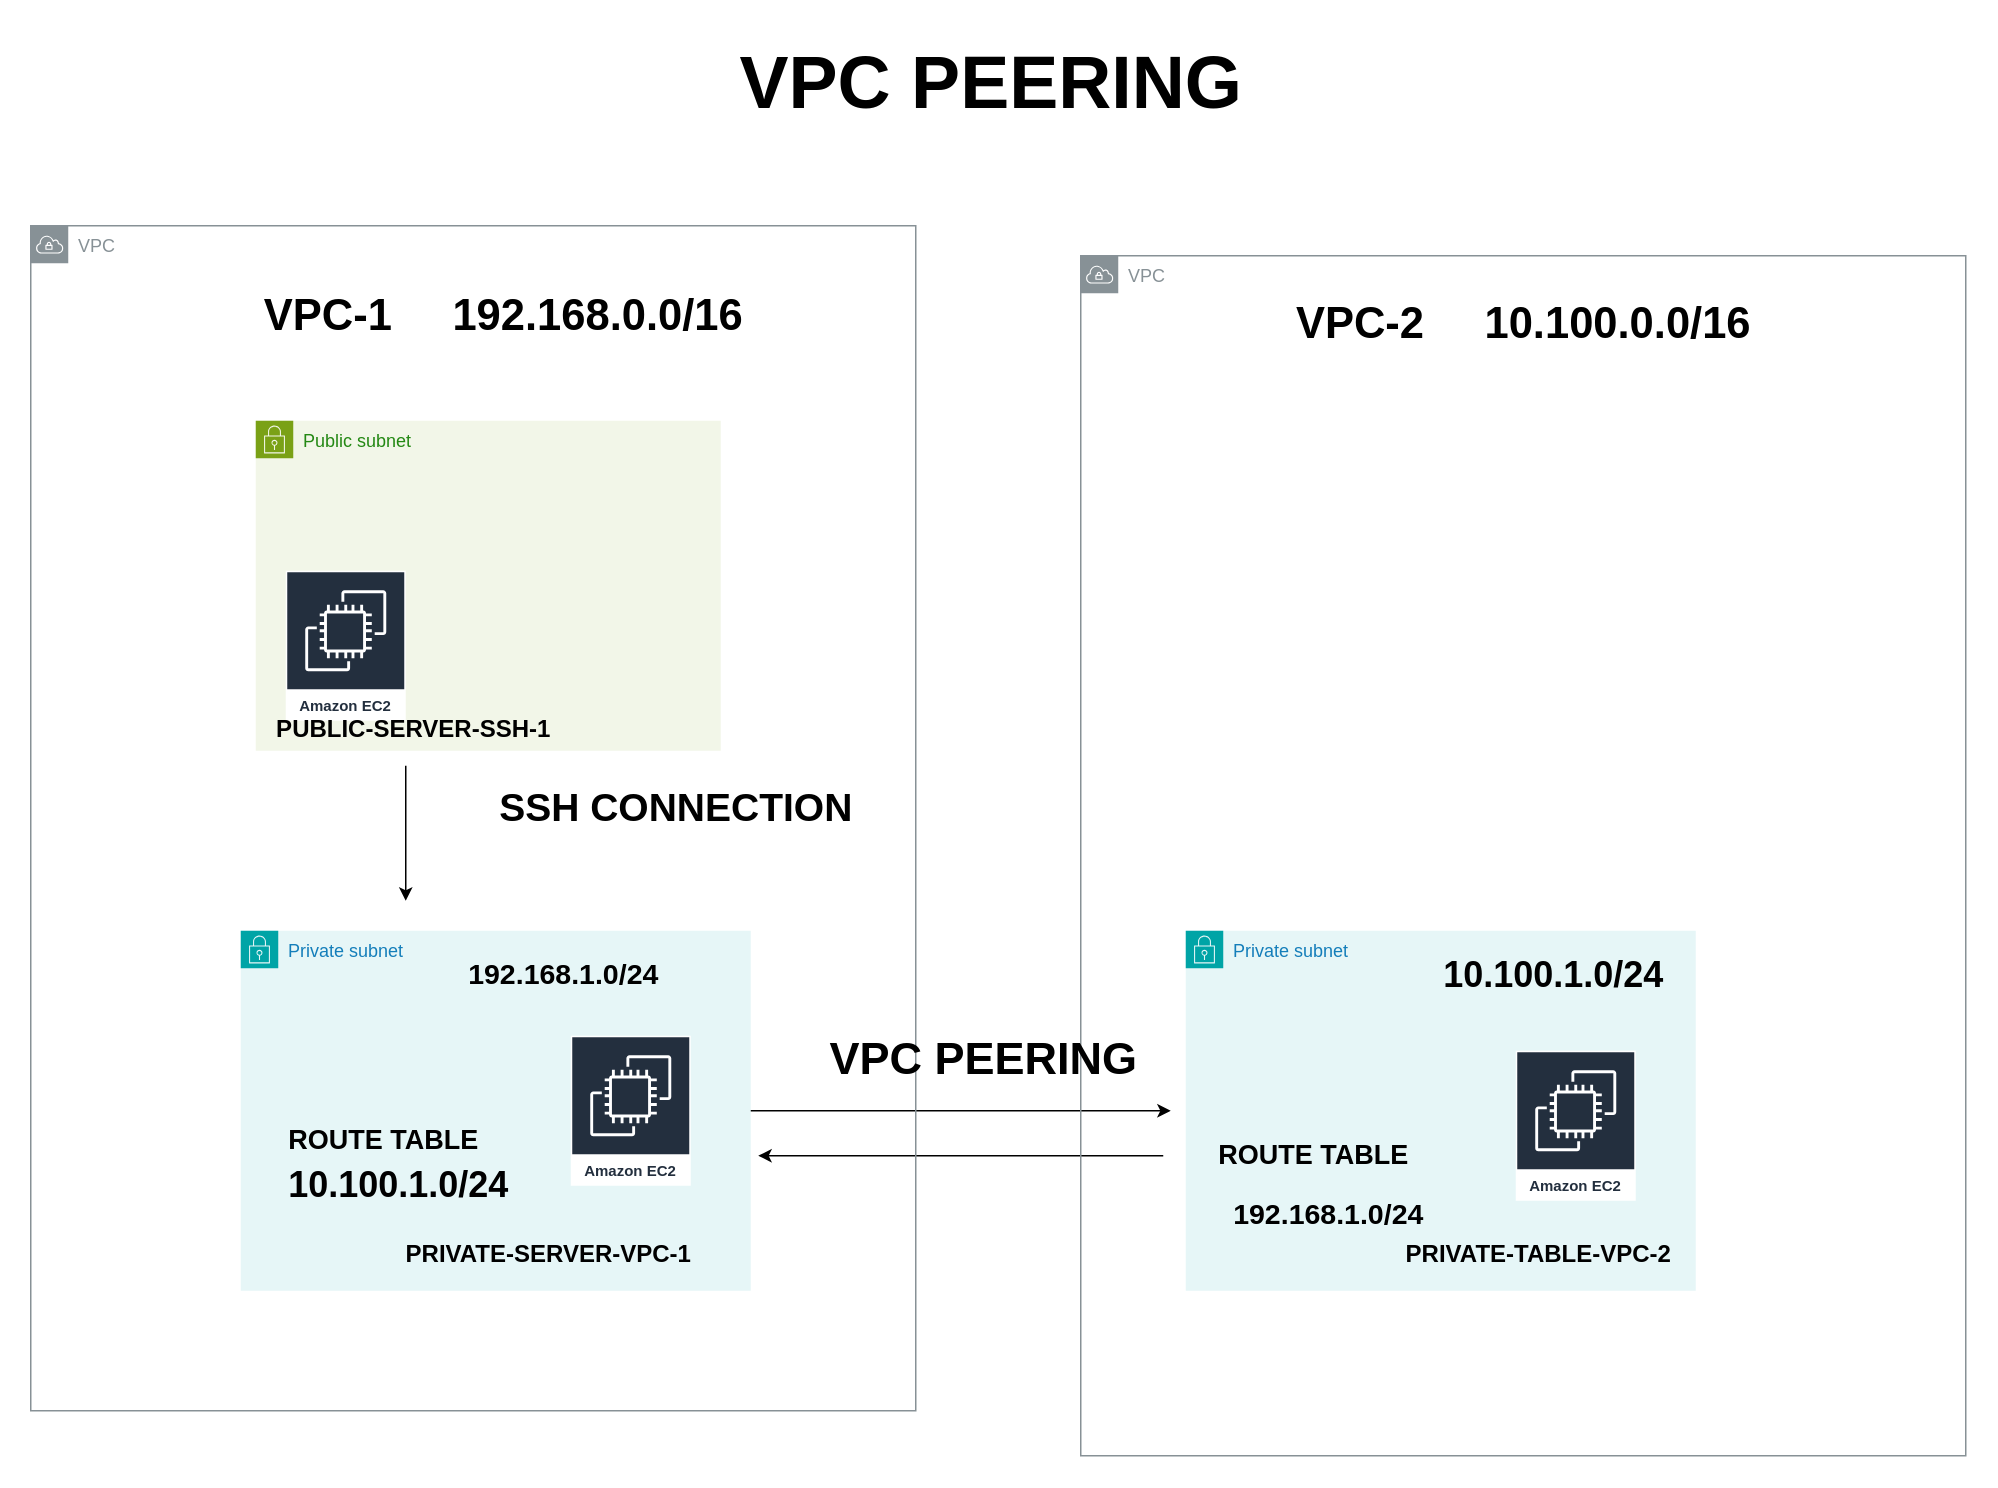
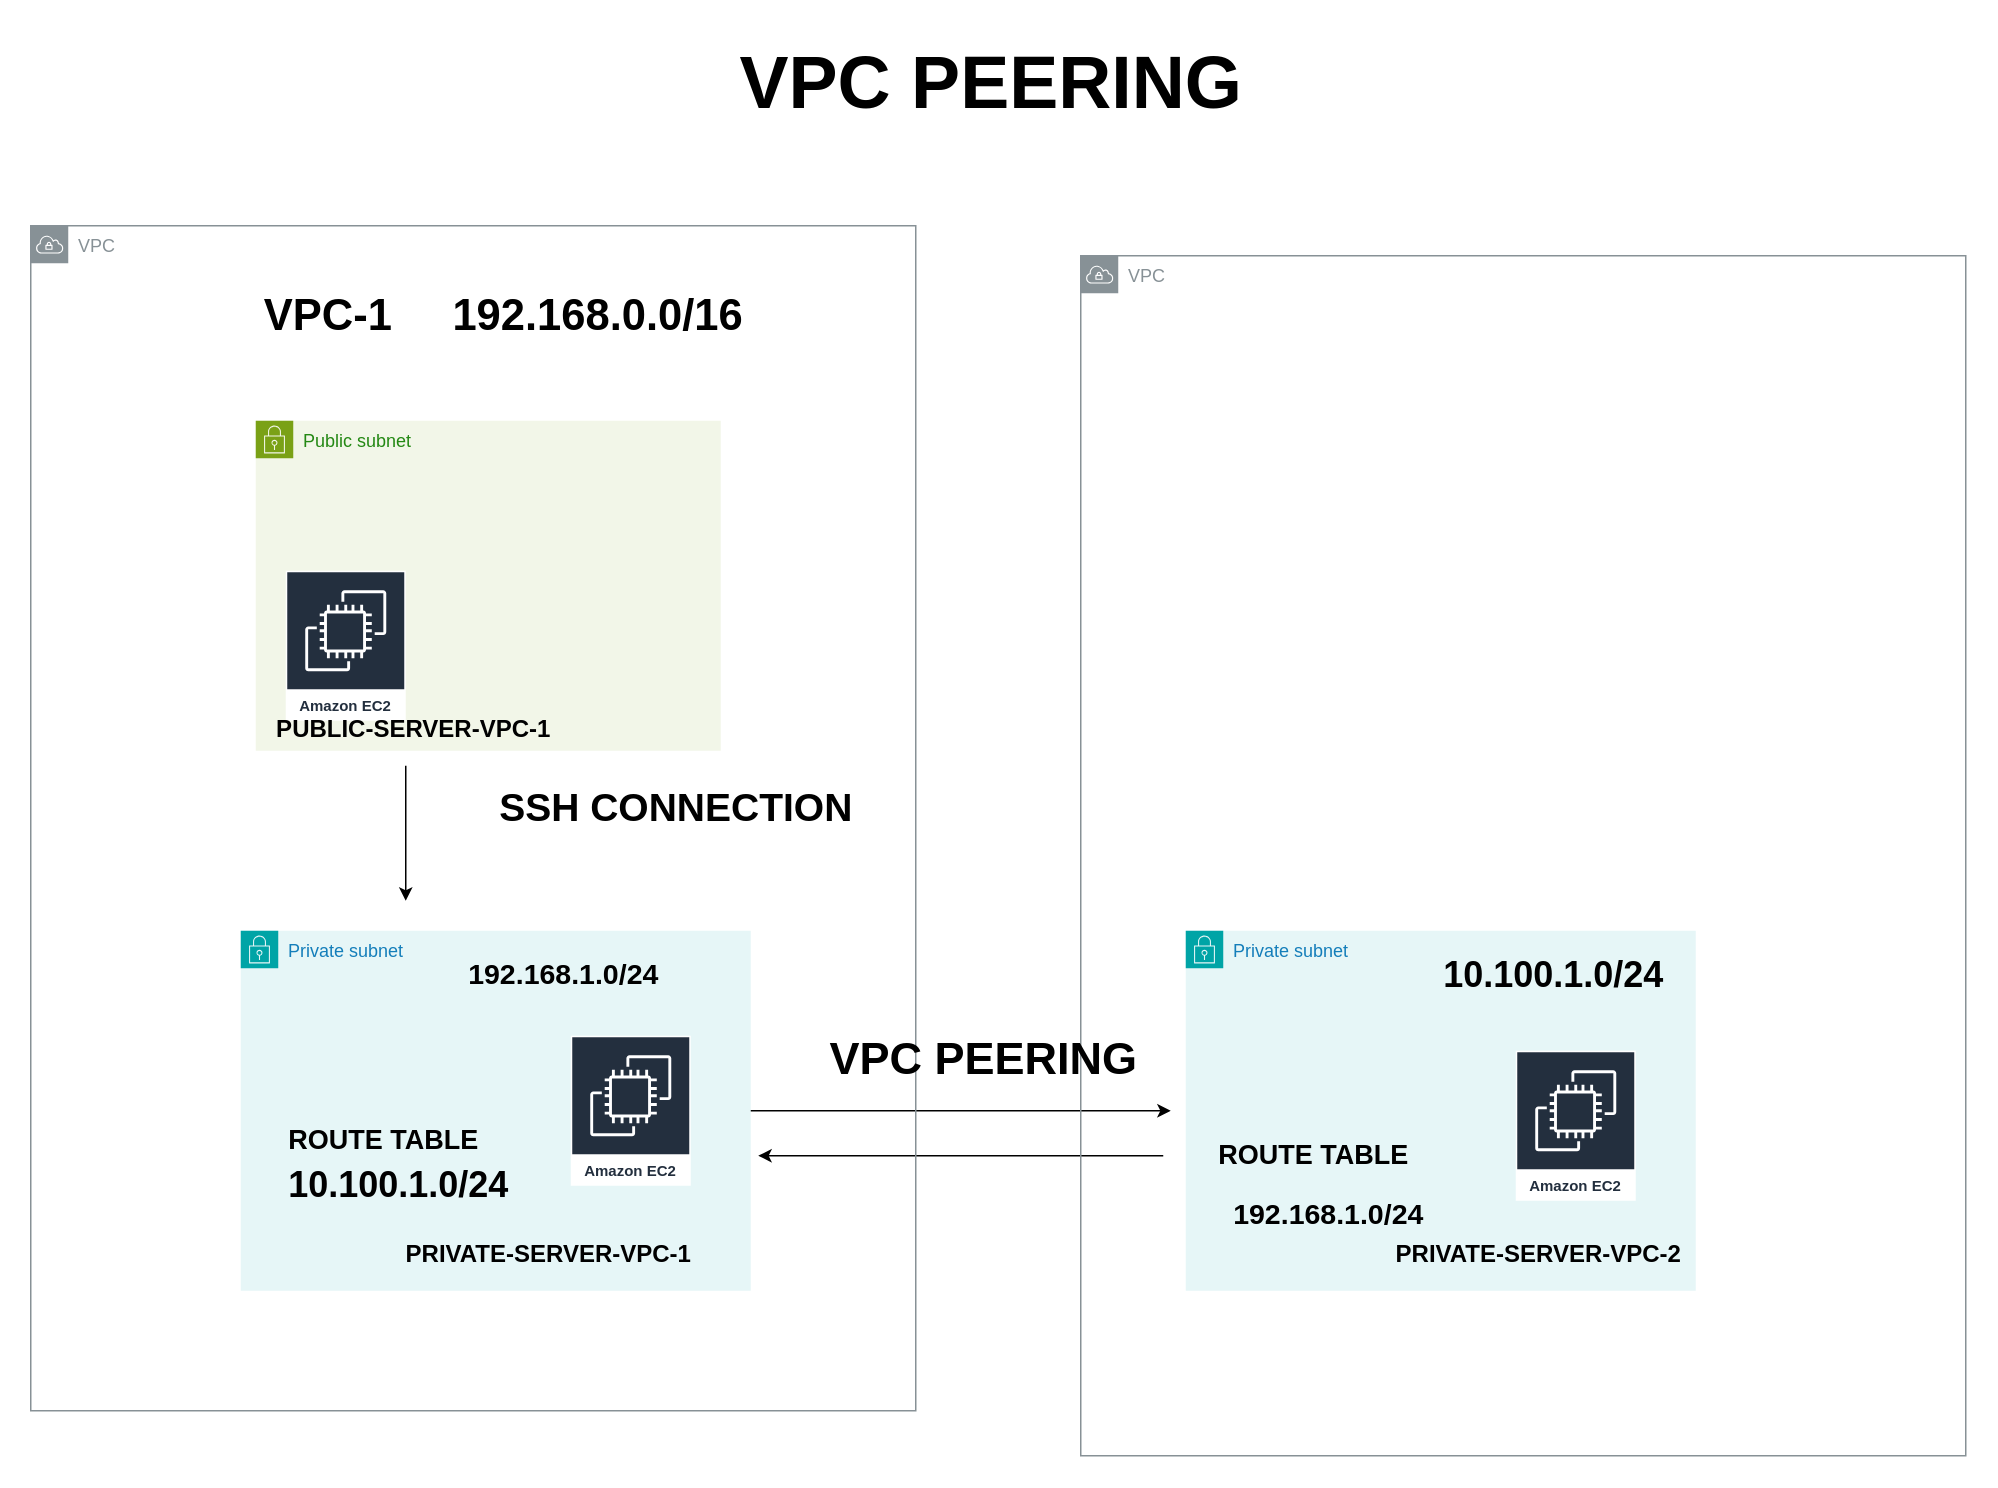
node "VPC-2 10.100.0.0/16": removed
node "PUBLIC-SERVER-SSH-1": label "PUBLIC-SERVER-SSH-1" -> "PUBLIC-SERVER-VPC-1"
node "PRIVATE-TABLE-VPC-2": label "PRIVATE-TABLE-VPC-2" -> "PRIVATE-SERVER-VPC-2"
